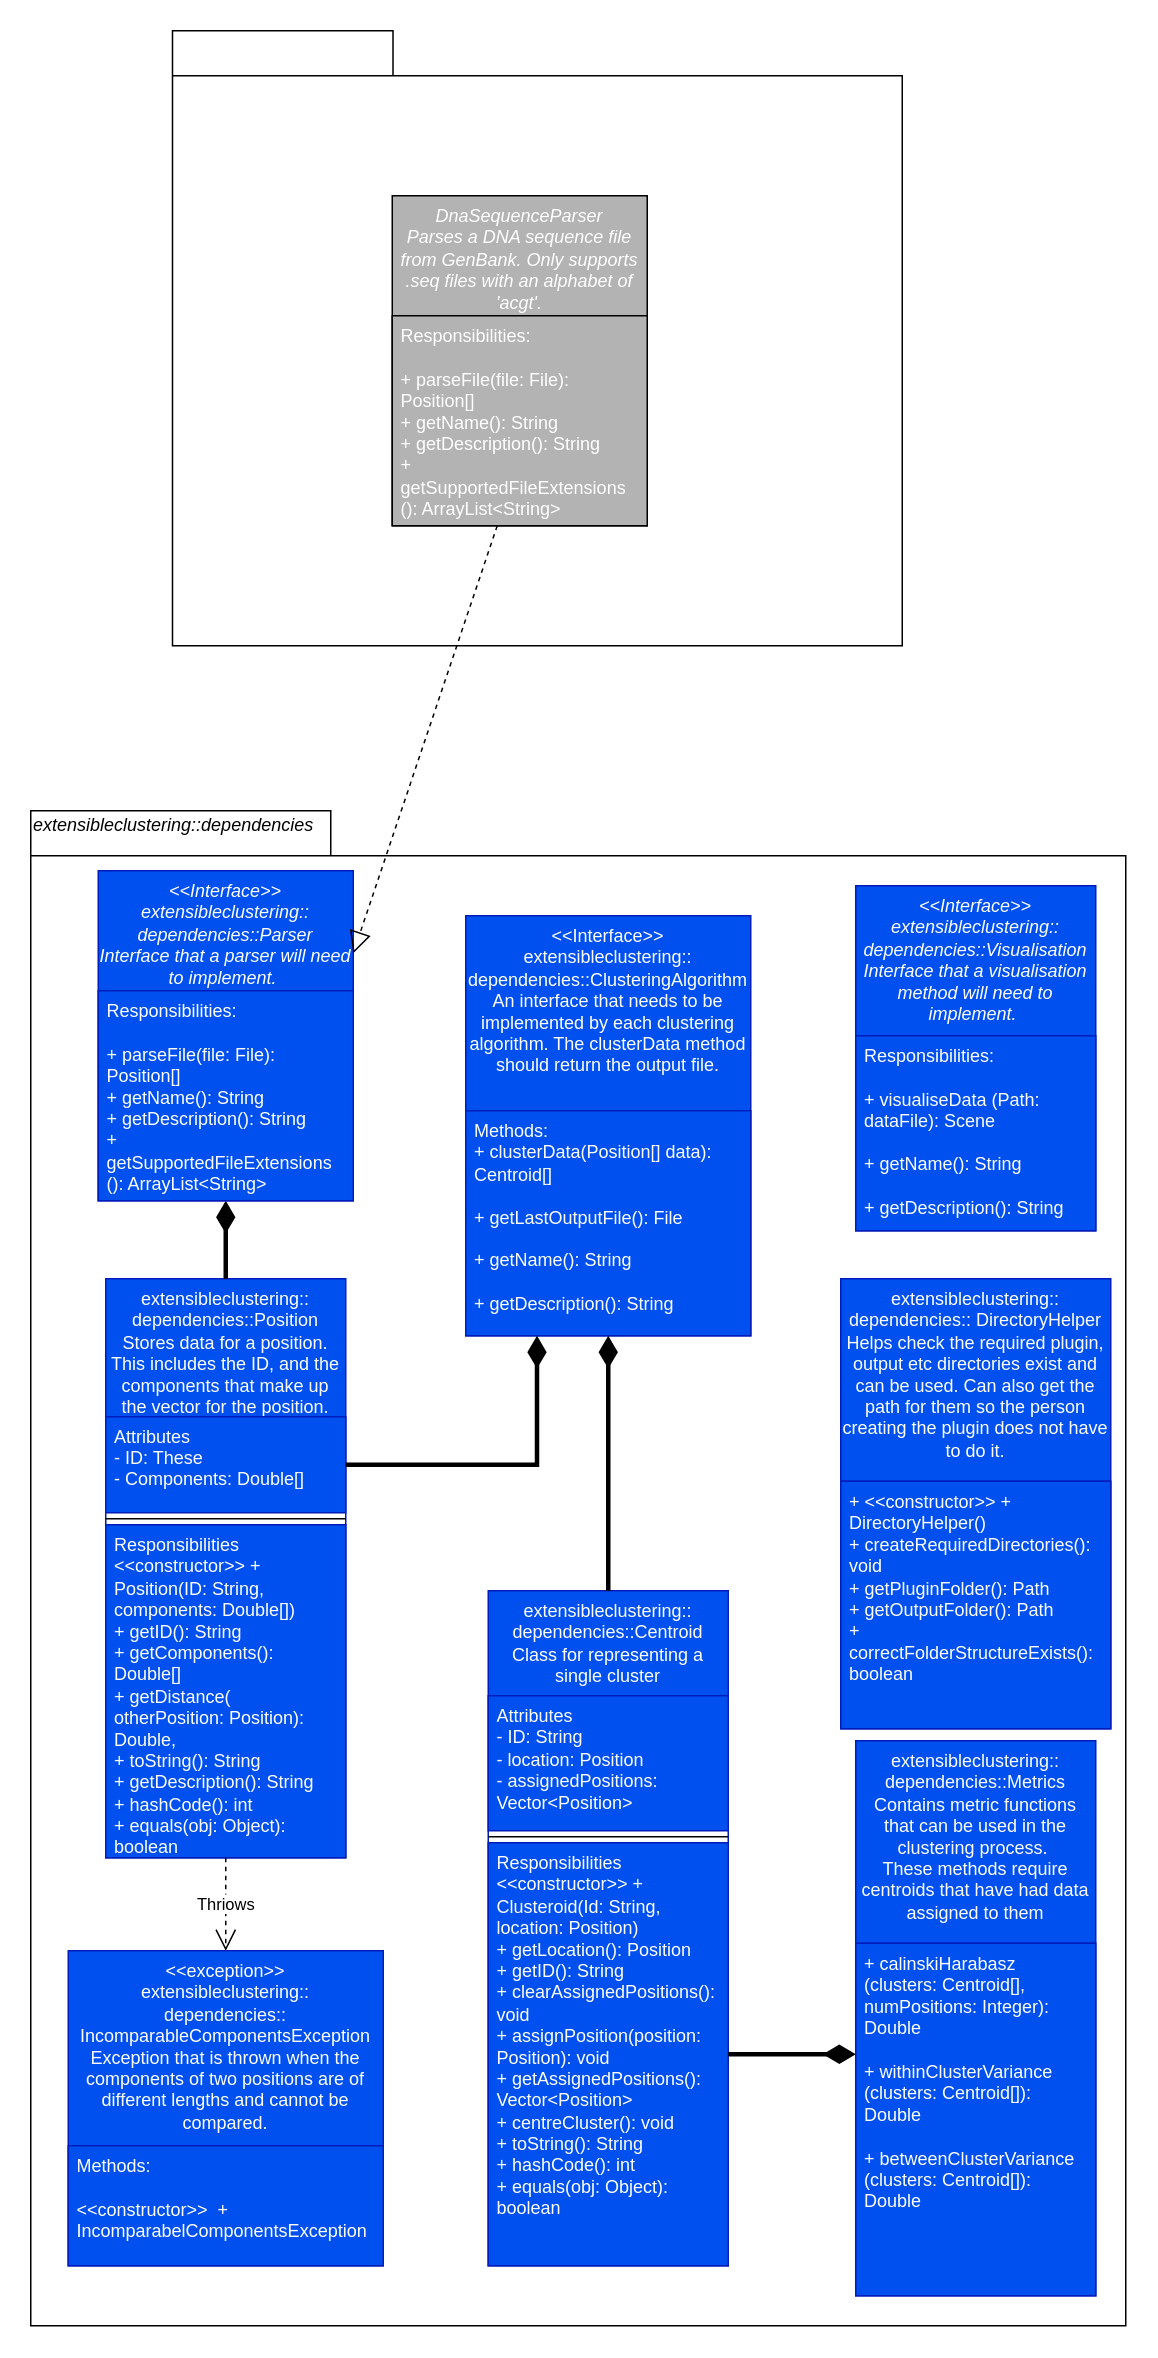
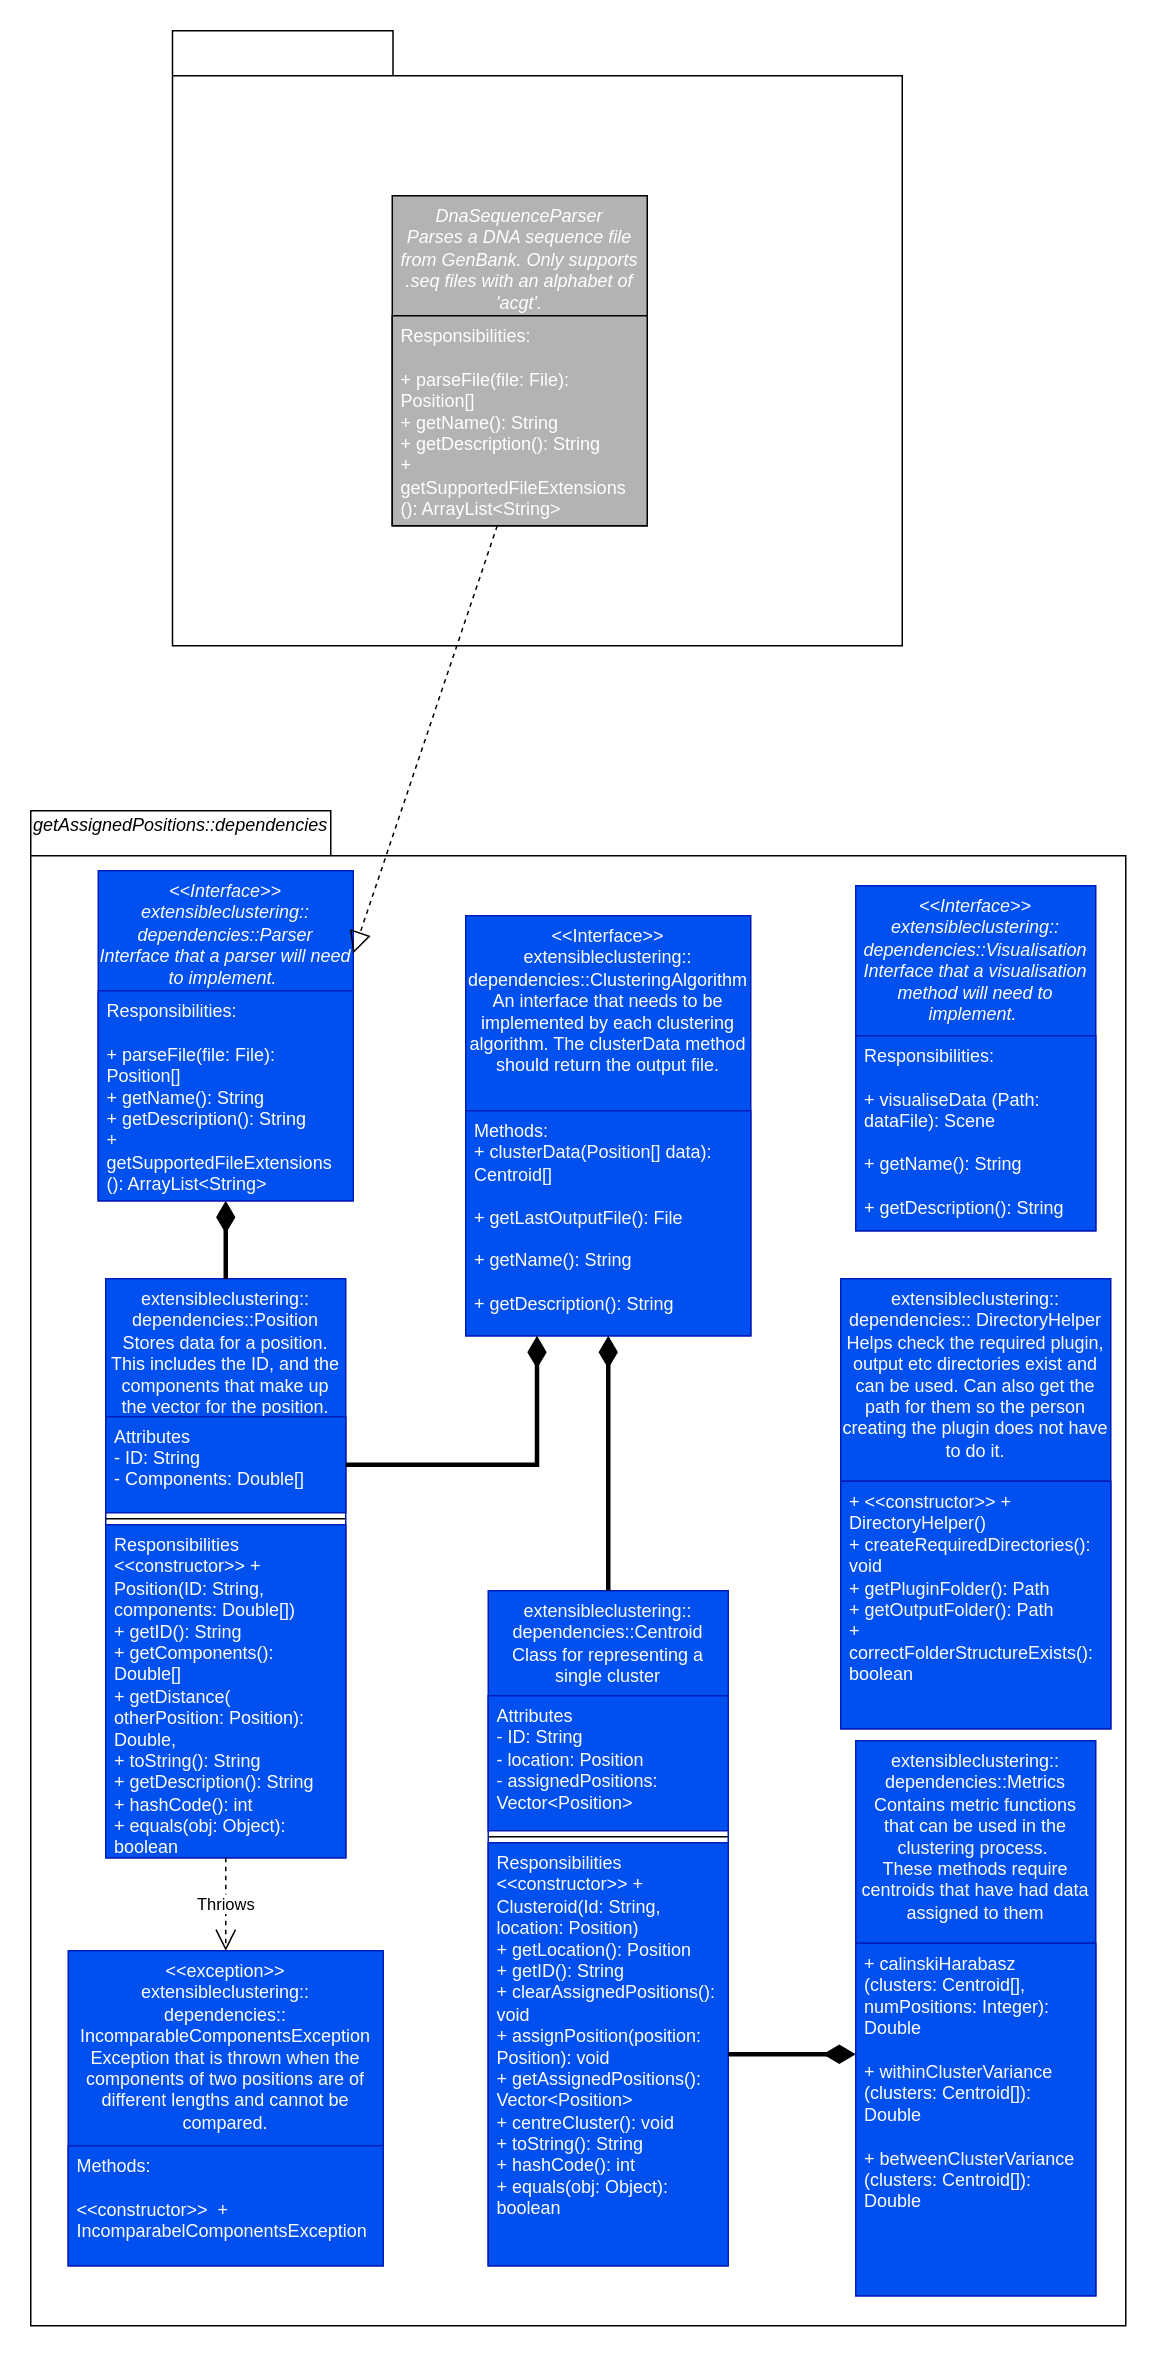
node "extensibleclustering::dependencies": label "extensibleclustering::dependencies" -> "getAssignedPositions::dependencies"
node "Attributes - ID: These - Components: Double[]": label "Attributes - ID: These - Components: Double[]" -> "Attributes - ID: String - Components: Double[]"
